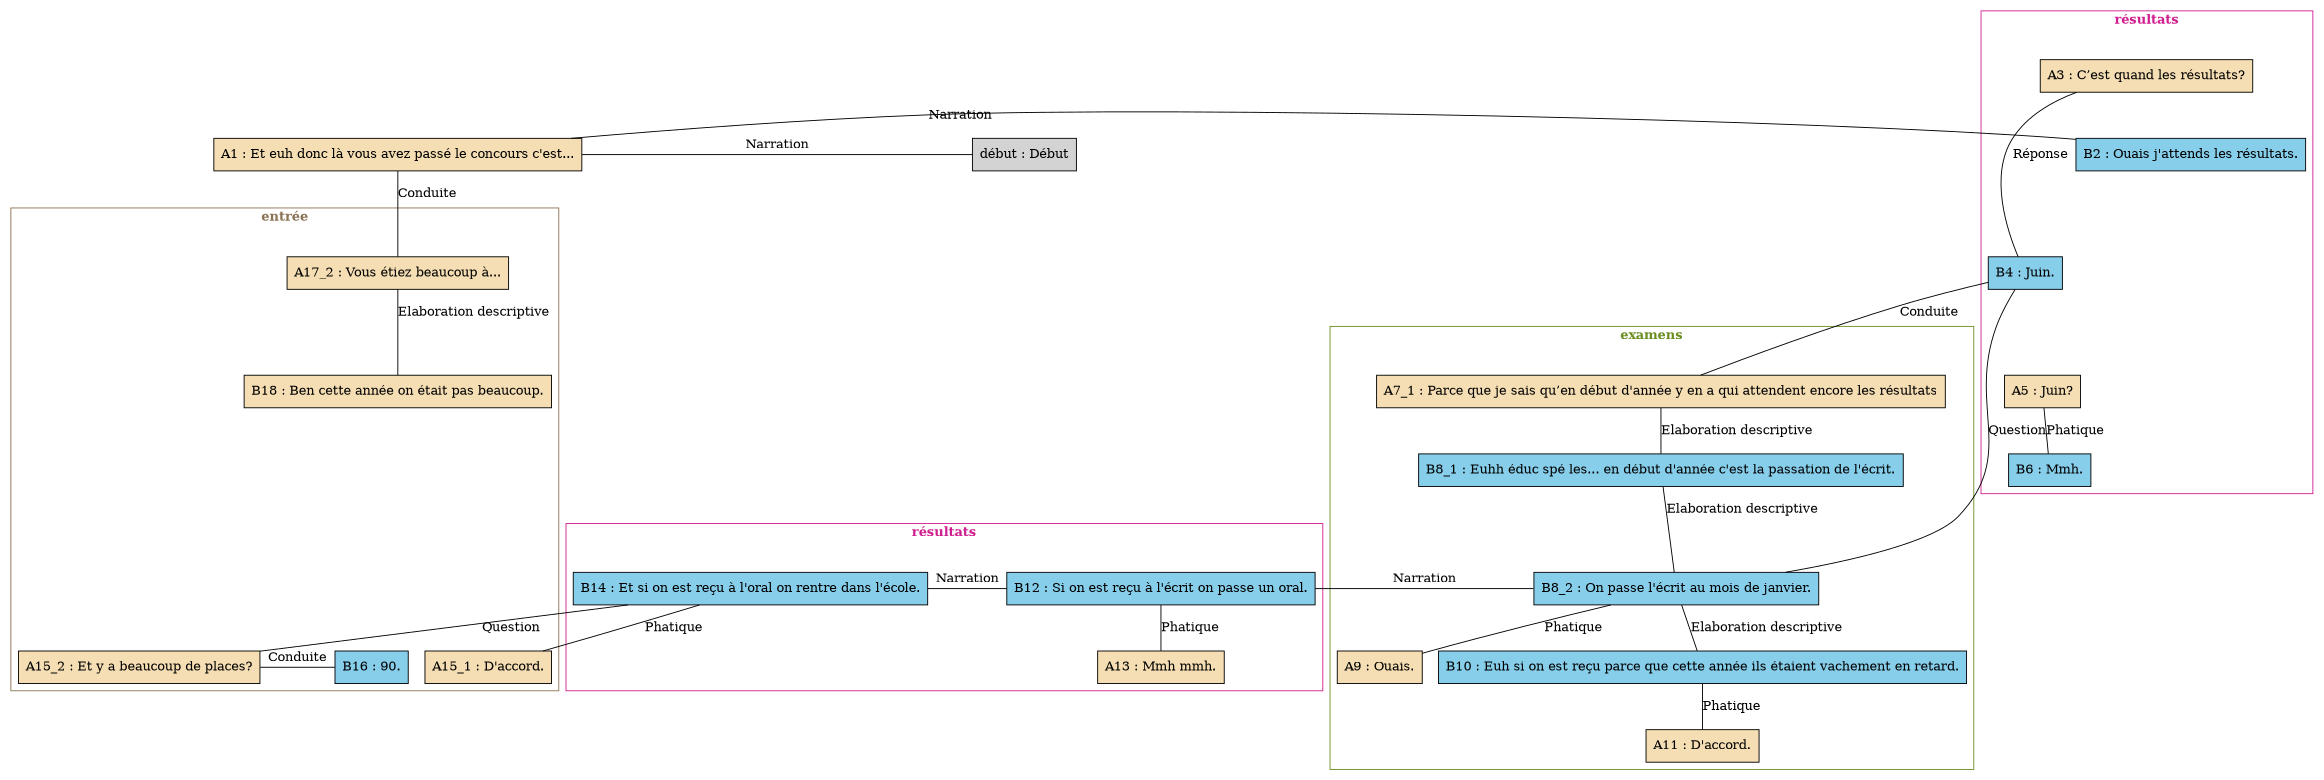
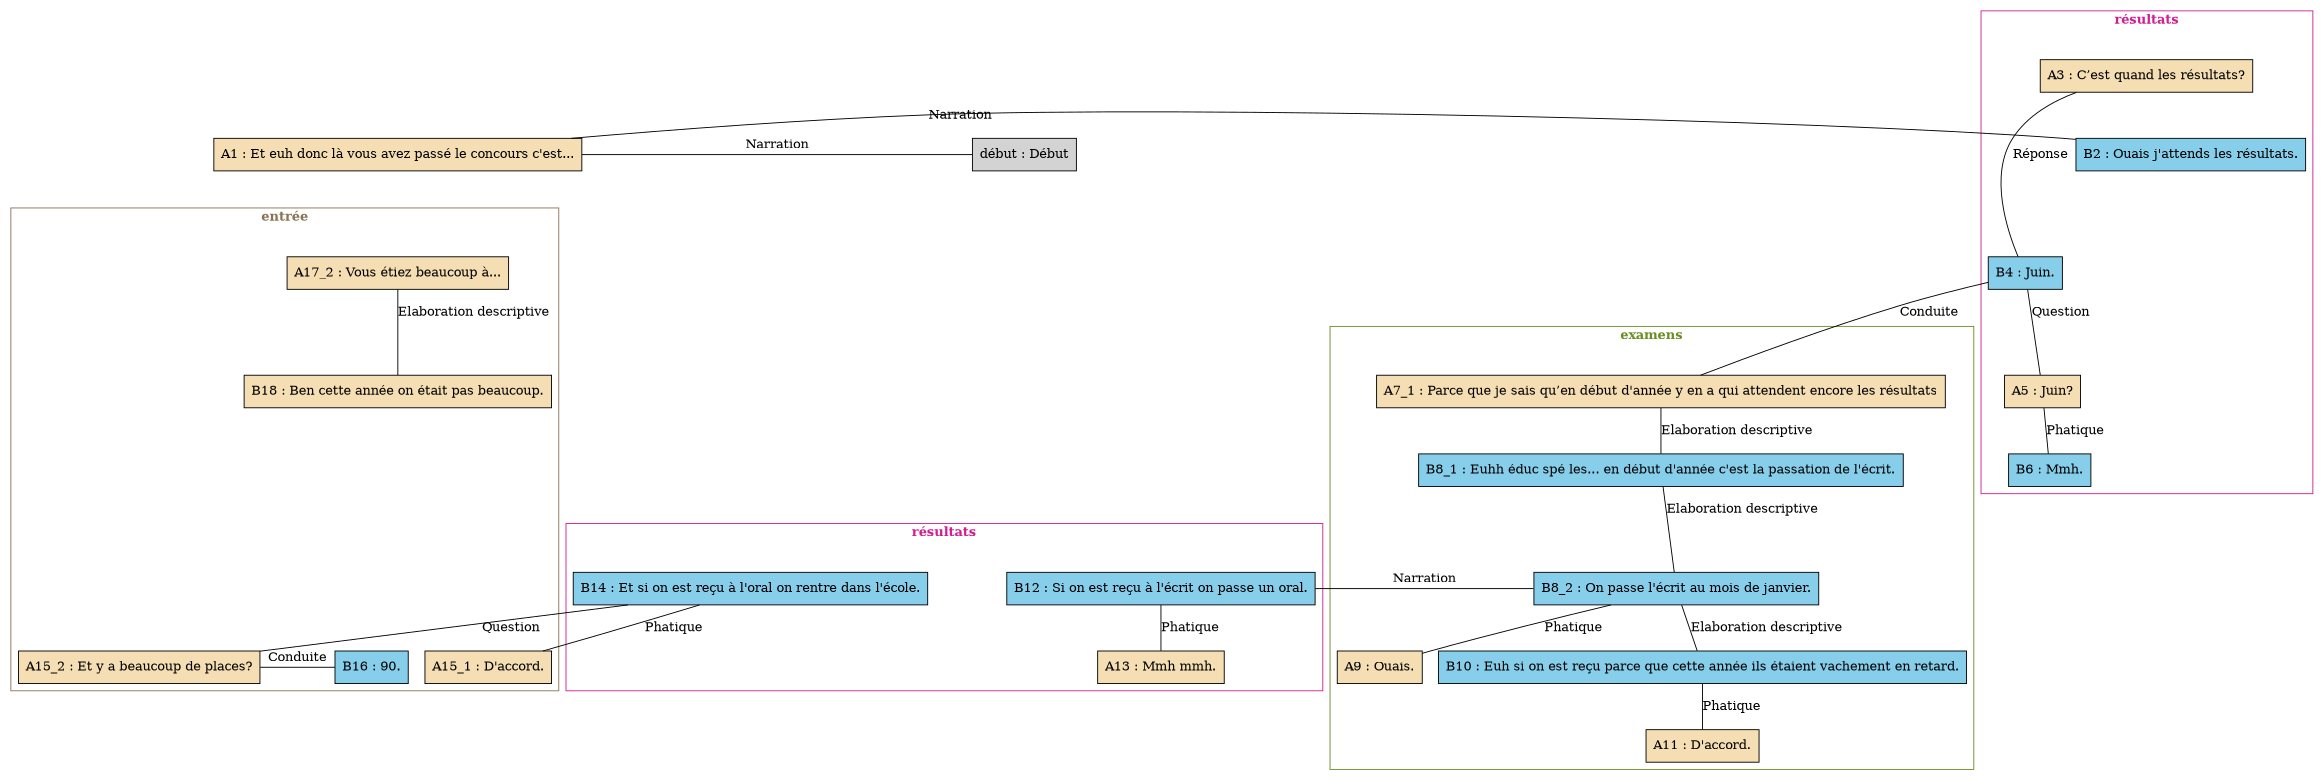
edge "A1 : Et euh donc là vous avez passé le concours c'est..." -- "A17_2 : Vous étiez beaucoup à...": removed, label "Conduite"
edge "B4 : Juin." -- "B8_2 : On passe l'écrit au mois de janvier.": now "B4 : Juin." -- "A5 : Juin?"
edge "B14 : Et si on est reçu à l'oral on rentre dans l'école." -- "B12 : Si on est reçu à l'écrit on passe un oral.": removed, label "Narration"
